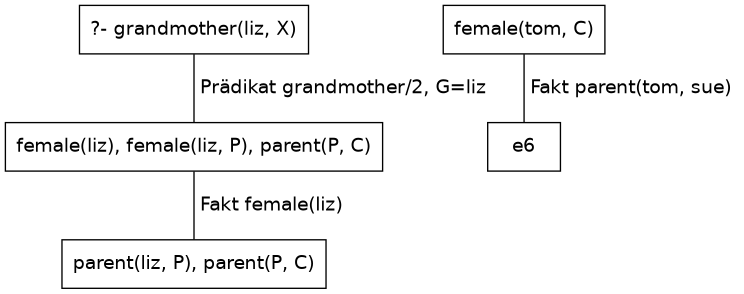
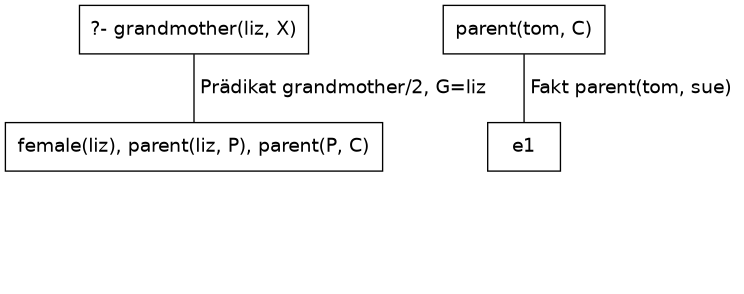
node "female(tom, C)": label "female(tom, C)" -> "parent(tom, C)"
node "female(liz), female(liz, P), parent(P, C)": label "female(liz), female(liz, P), parent(P, C)" -> "female(liz), parent(liz, P), parent(P, C)"
node "e6": label "e6" -> "e1"
node "parent(liz, P), parent(P, C)": removed
